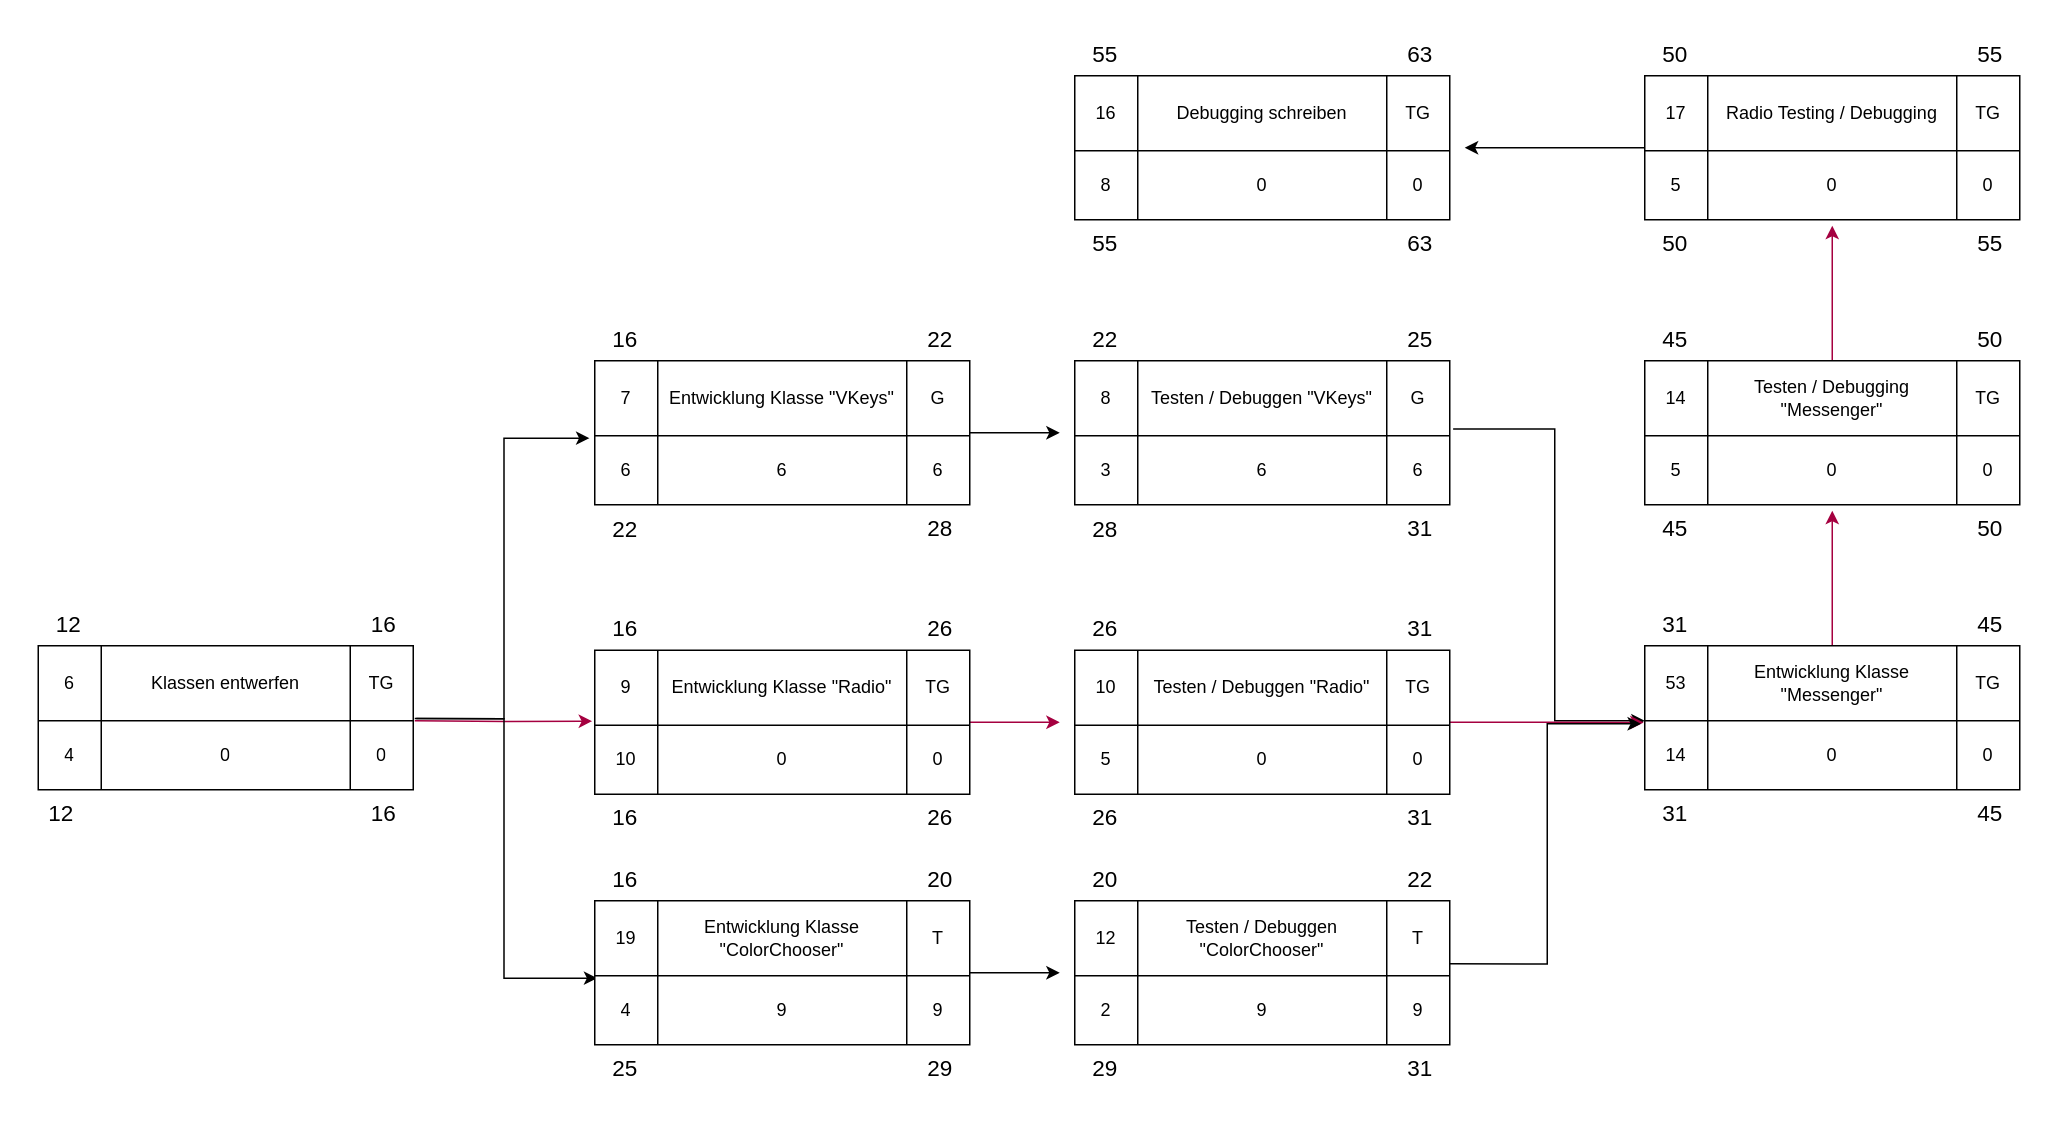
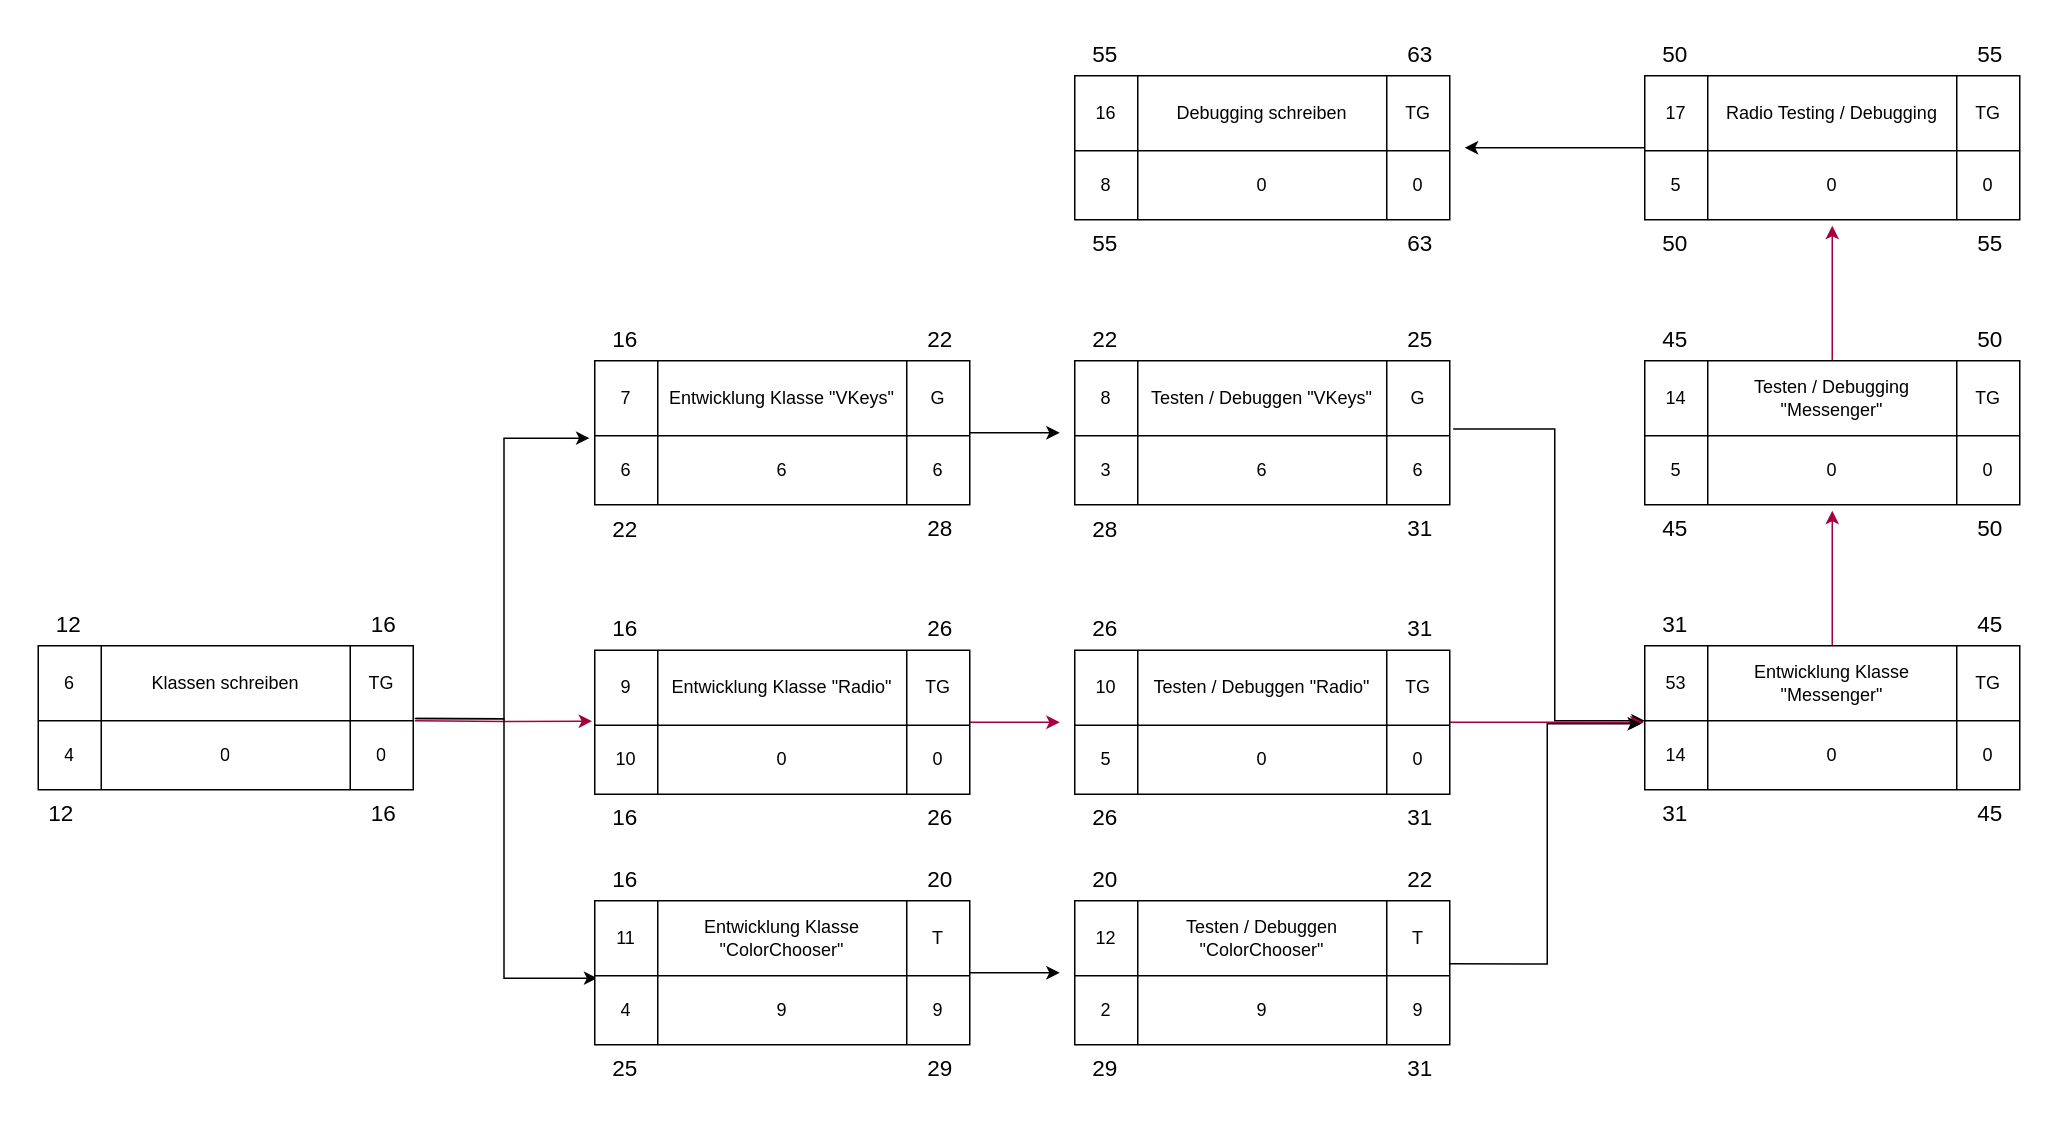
node "Klassen entwerfen": label "Klassen entwerfen" -> "Klassen schreiben"
node "19": label "19" -> "11"
